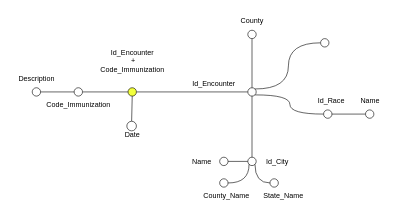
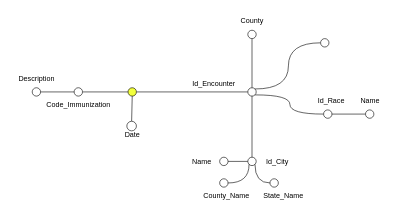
node "Id_Encounter + Code_Immunization": removed
